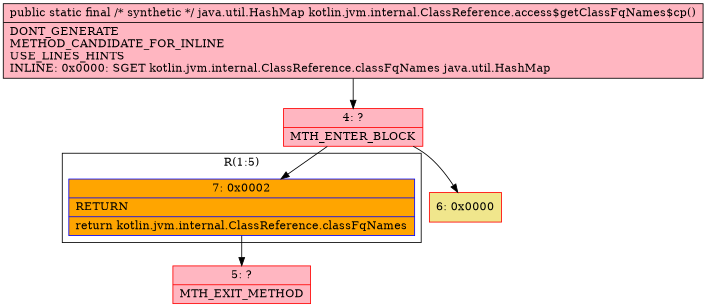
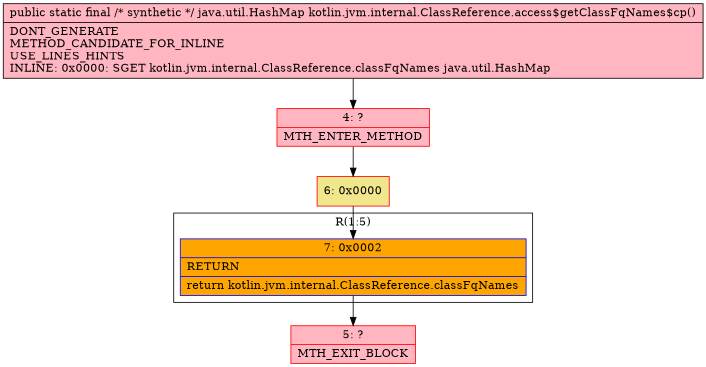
node "4: ?": text "MTH_ENTER_BLOCK" -> "MTH_ENTER_METHOD"
edge "4: ?" -> "7: 0x0002": now "6: 0x0000" -> "7: 0x0002"
node "5: ?": text "MTH_EXIT_METHOD" -> "MTH_EXIT_BLOCK"
